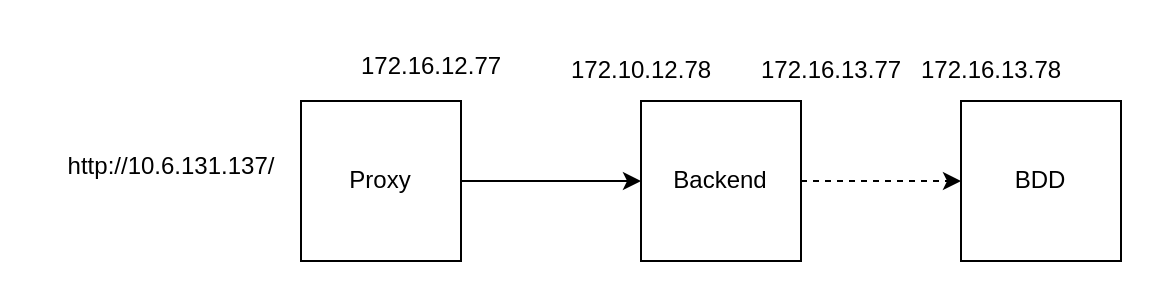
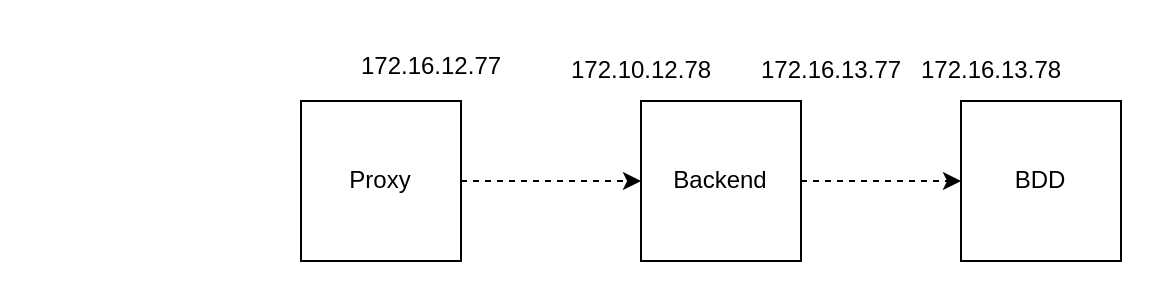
node "http://10.6.131.137/": removed
edge "Proxy" -> "Backend": style solid -> dashed
